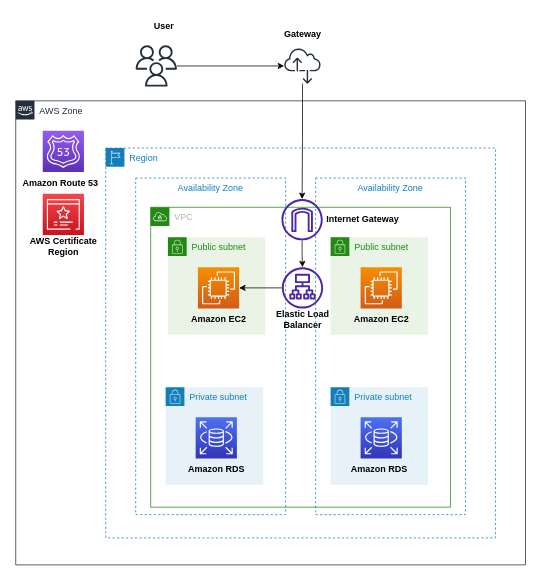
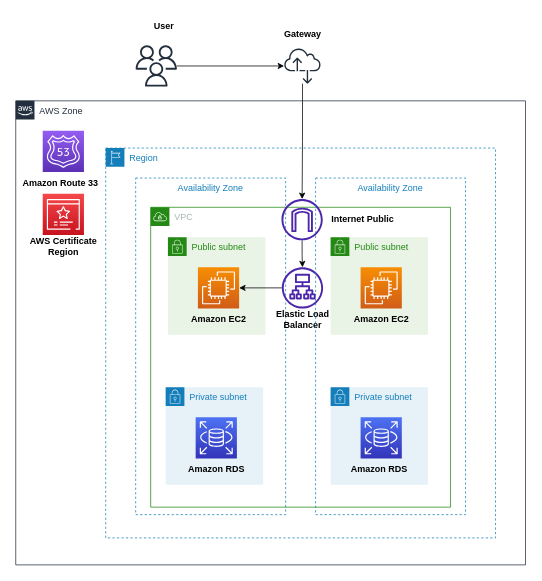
node "Amazon Route 53": label "Amazon Route 53" -> "Amazon Route 33"
node "Internet Gateway": label "Internet Gateway" -> "Internet Public"
